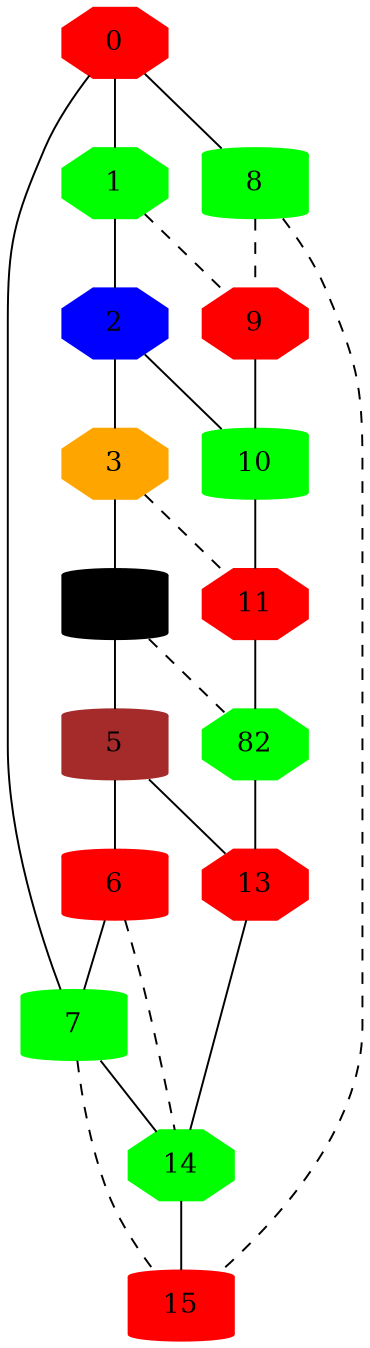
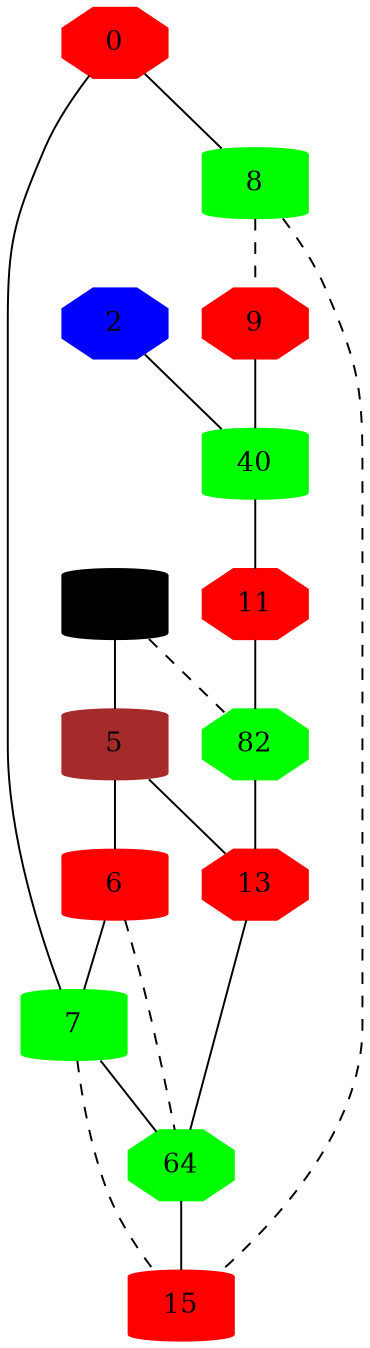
node "1": removed
node "3": removed
node "10": label "10" -> "40"
node "14": label "14" -> "64"
